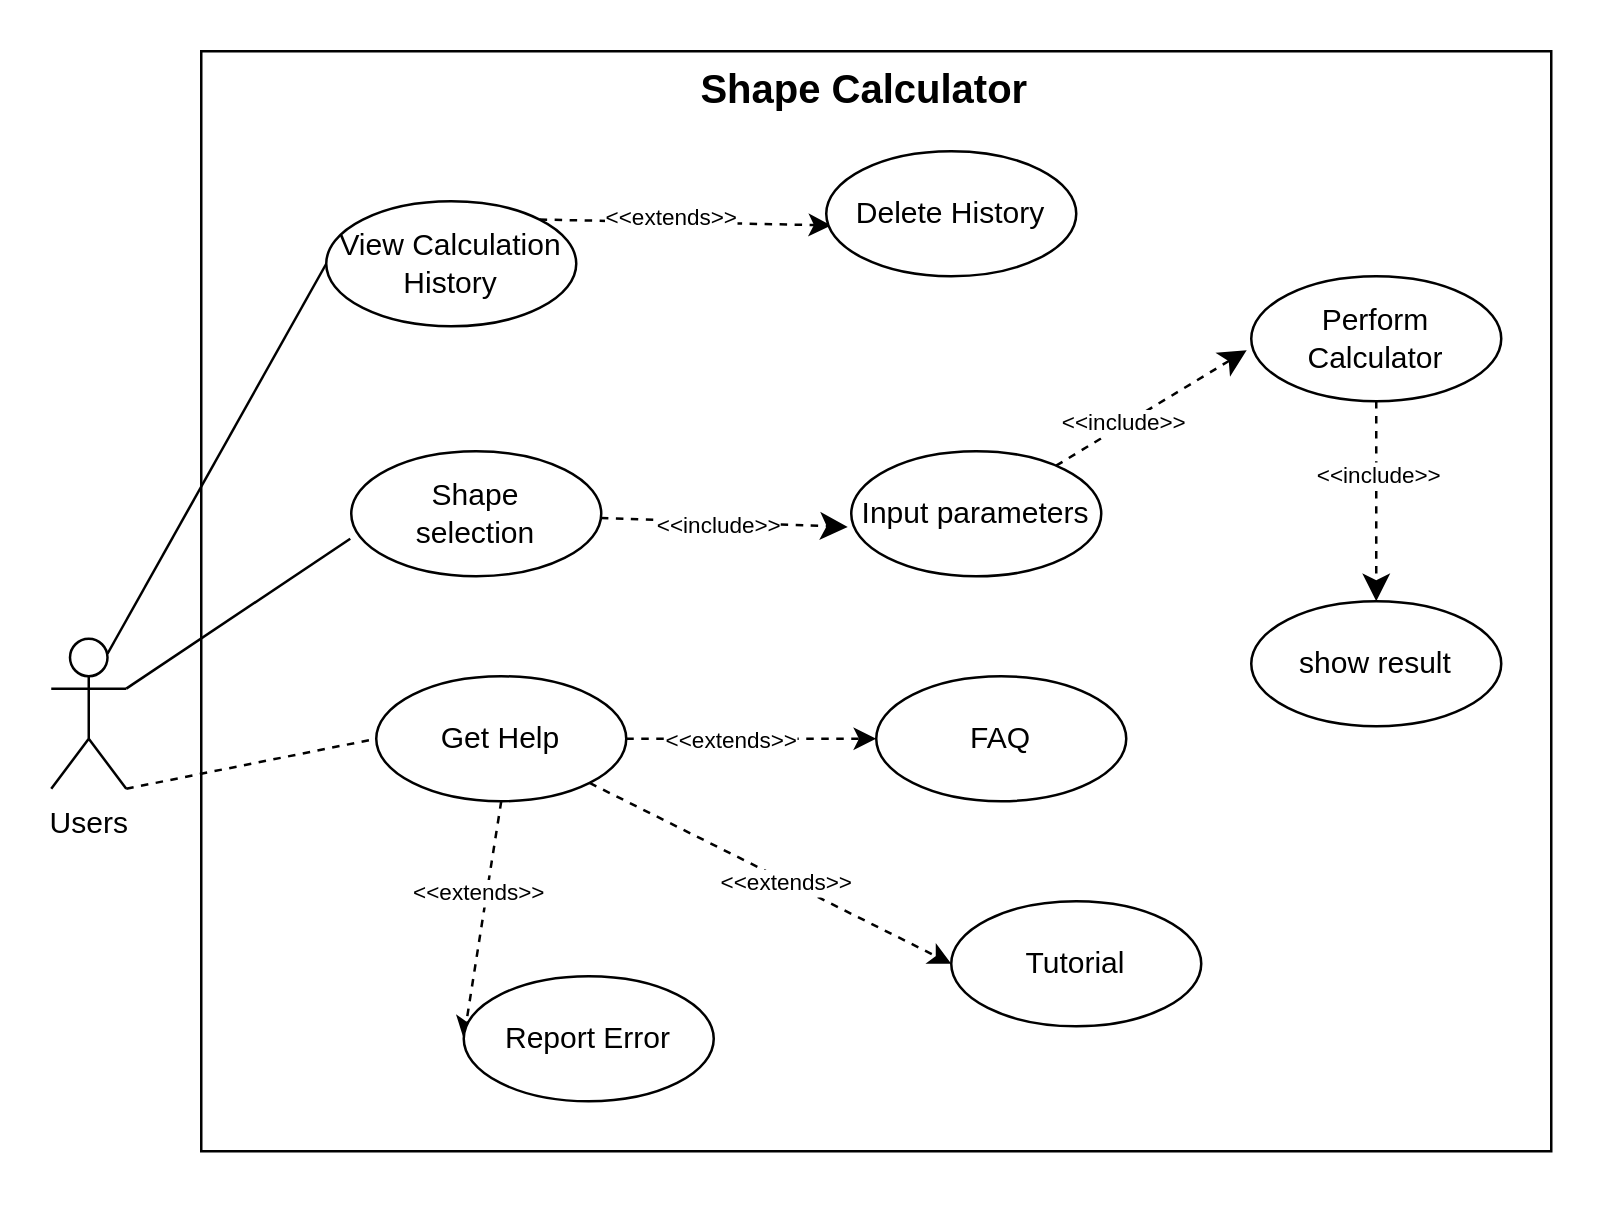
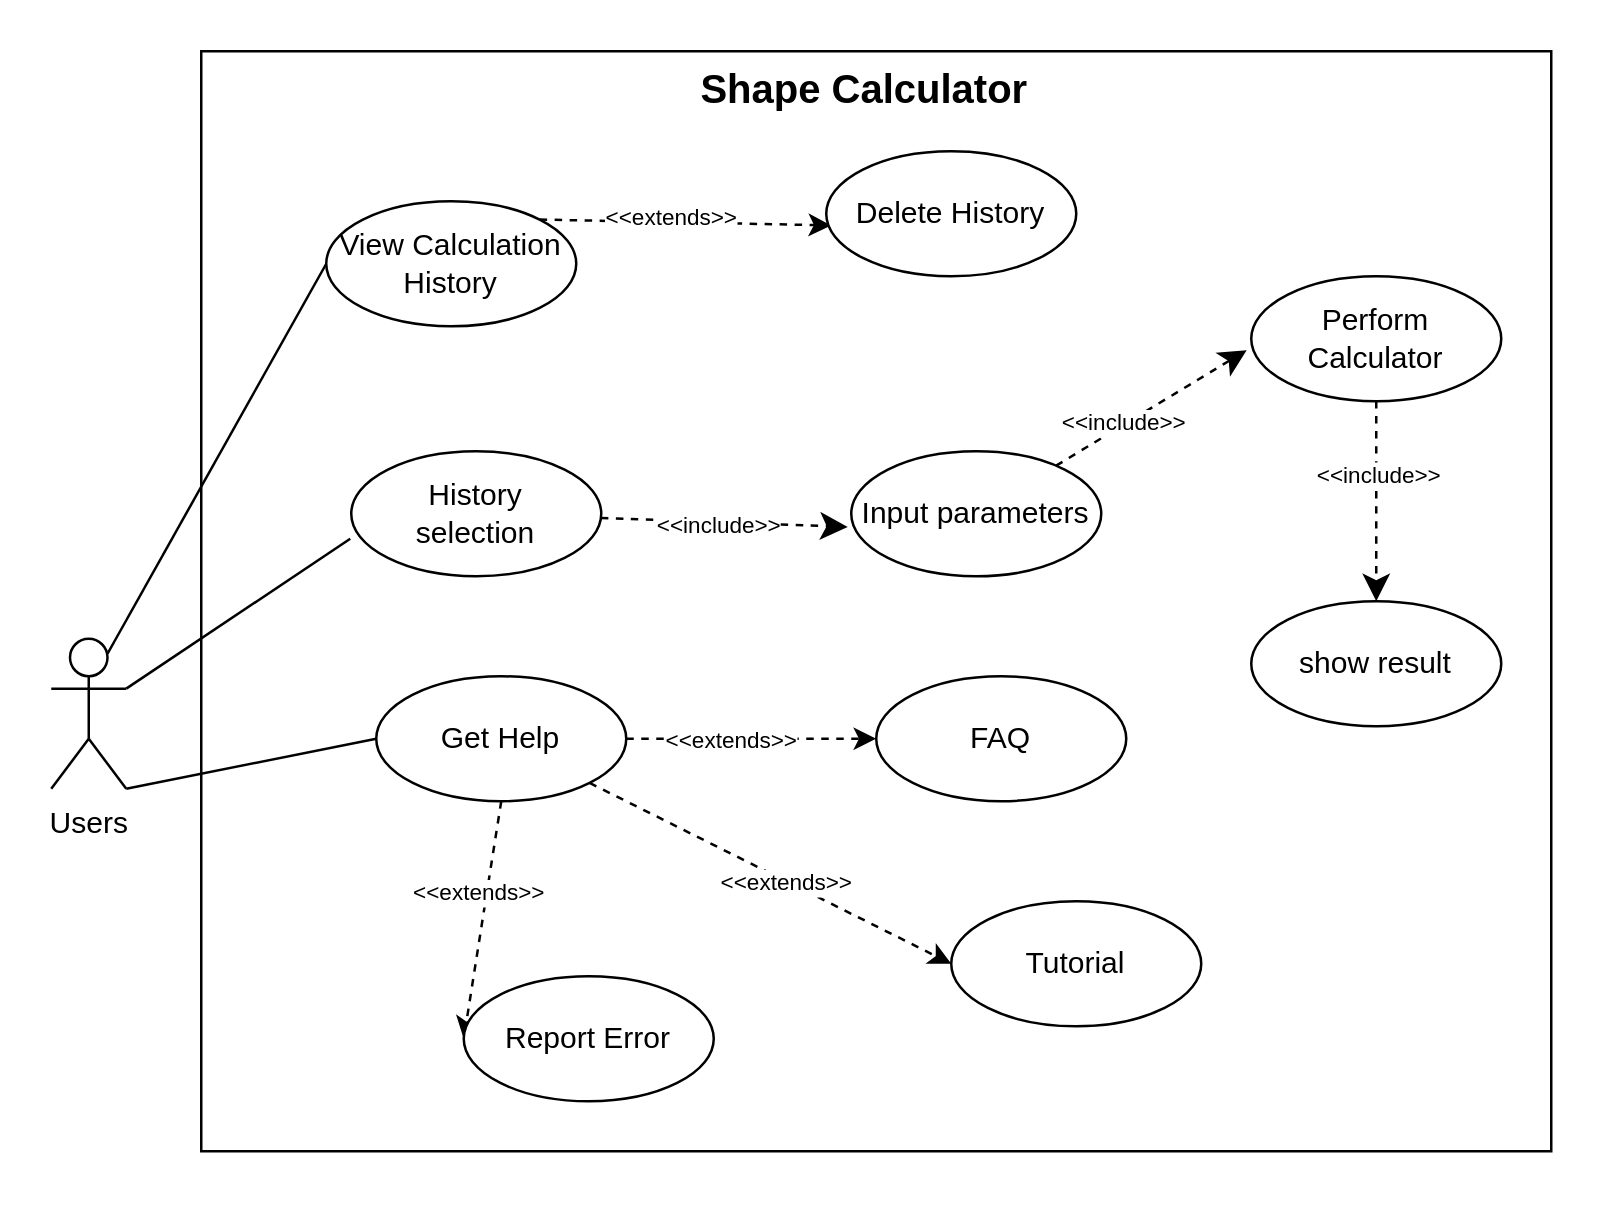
node "Shape selection": label "Shape selection" -> "History selection"
edge "Users" -- "Get Help": style dashed -> solid
